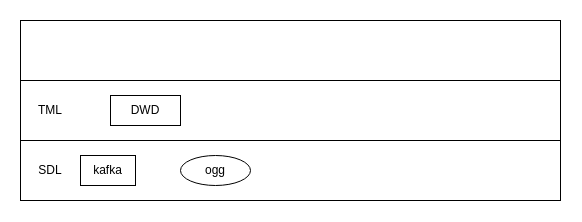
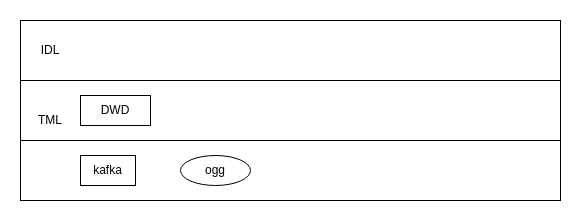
node "IDL": added
node "TML": moved (51, 111) -> (51, 121)
node "DWD": moved (146, 111) -> (116, 111)
node "SDL": removed
